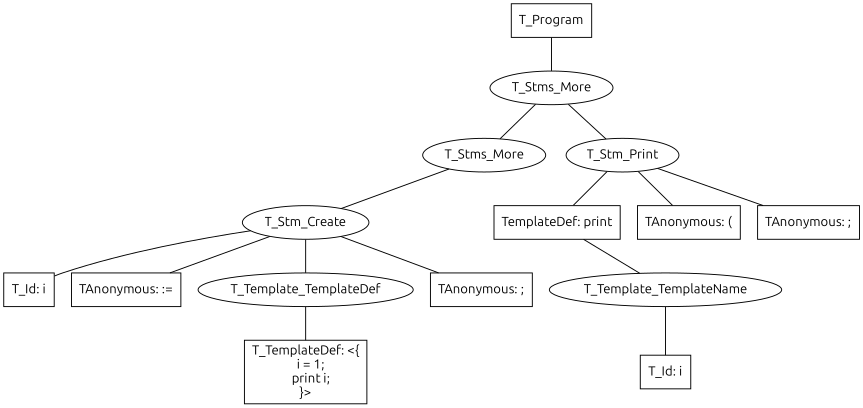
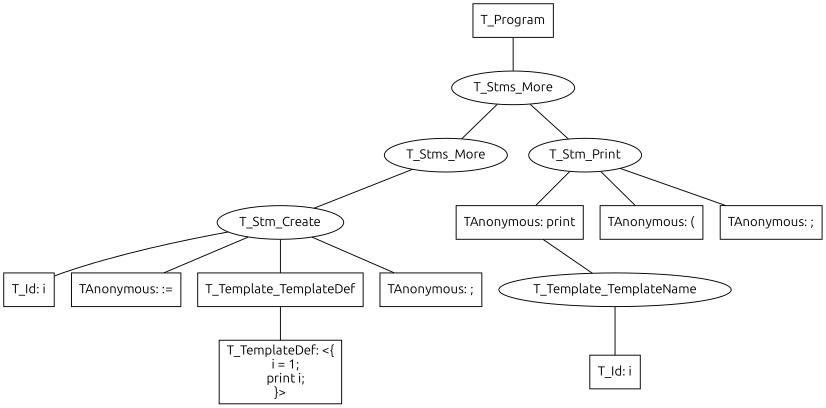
node "TemplateDef: print": label "TemplateDef: print" -> "TAnonymous: print"
node "T_Template_TemplateDef": shape ellipse -> box
